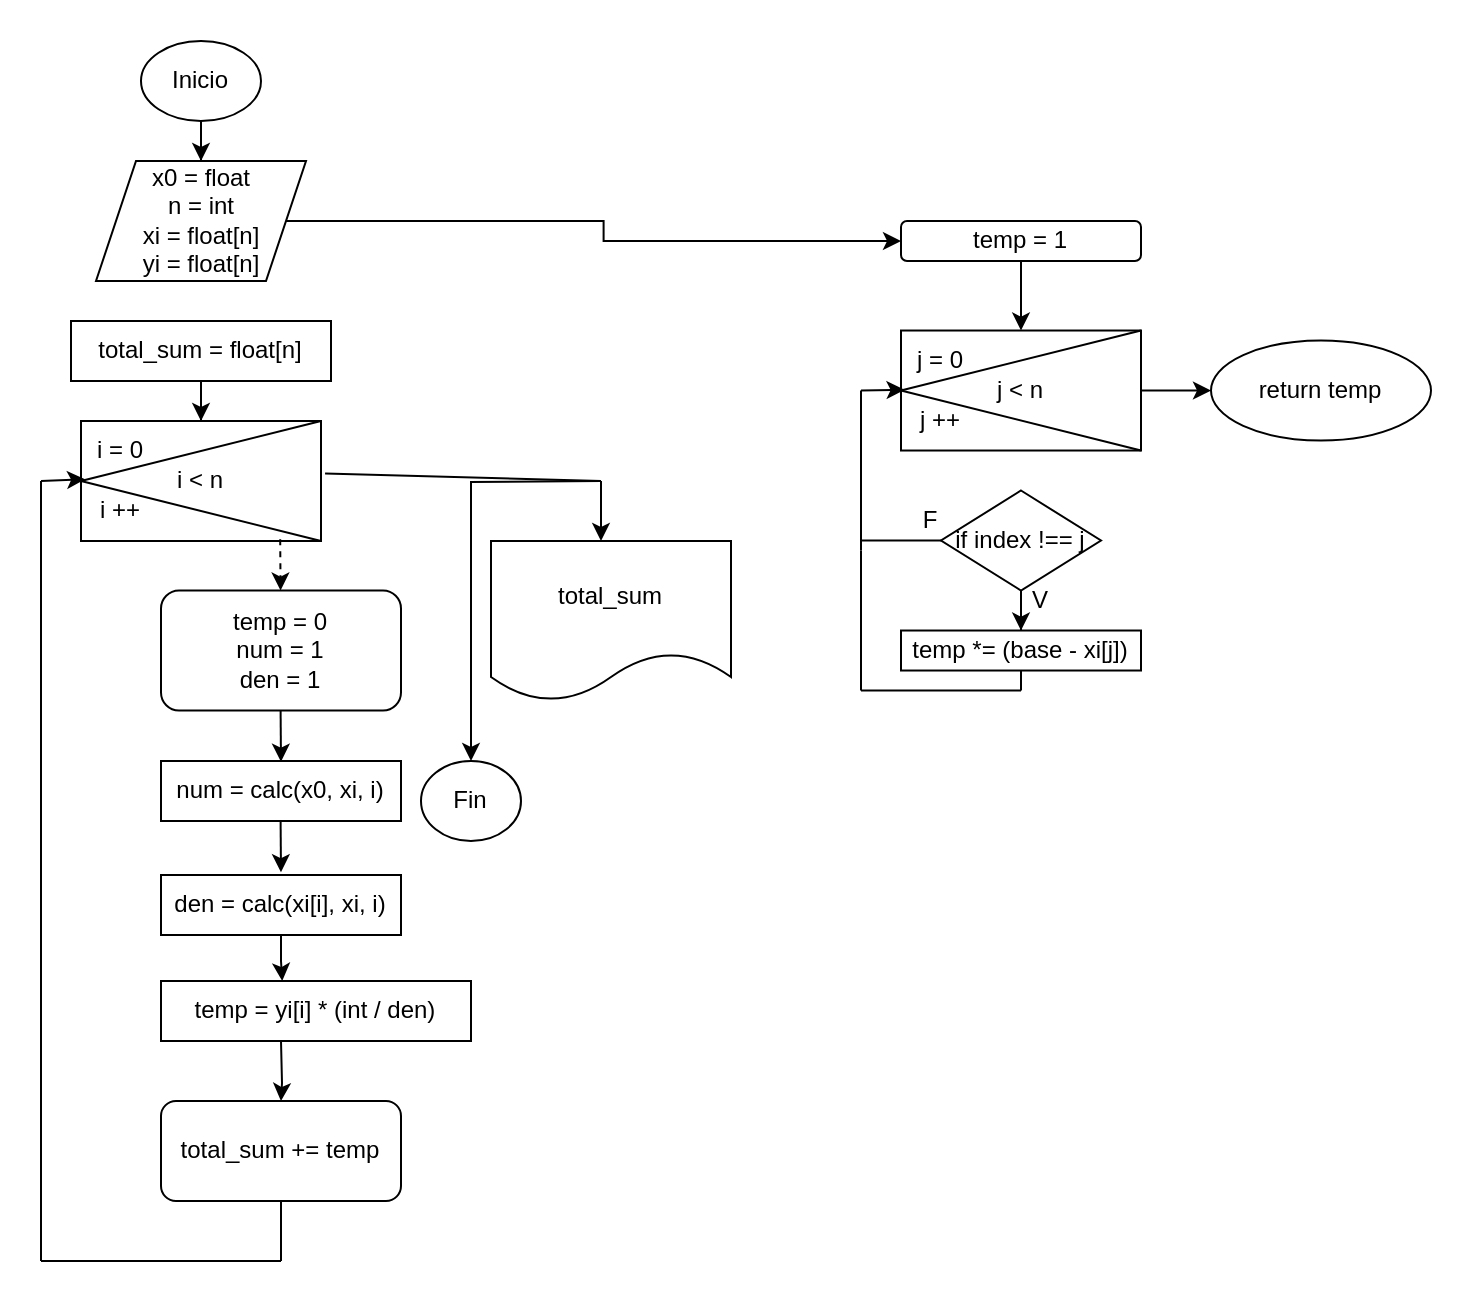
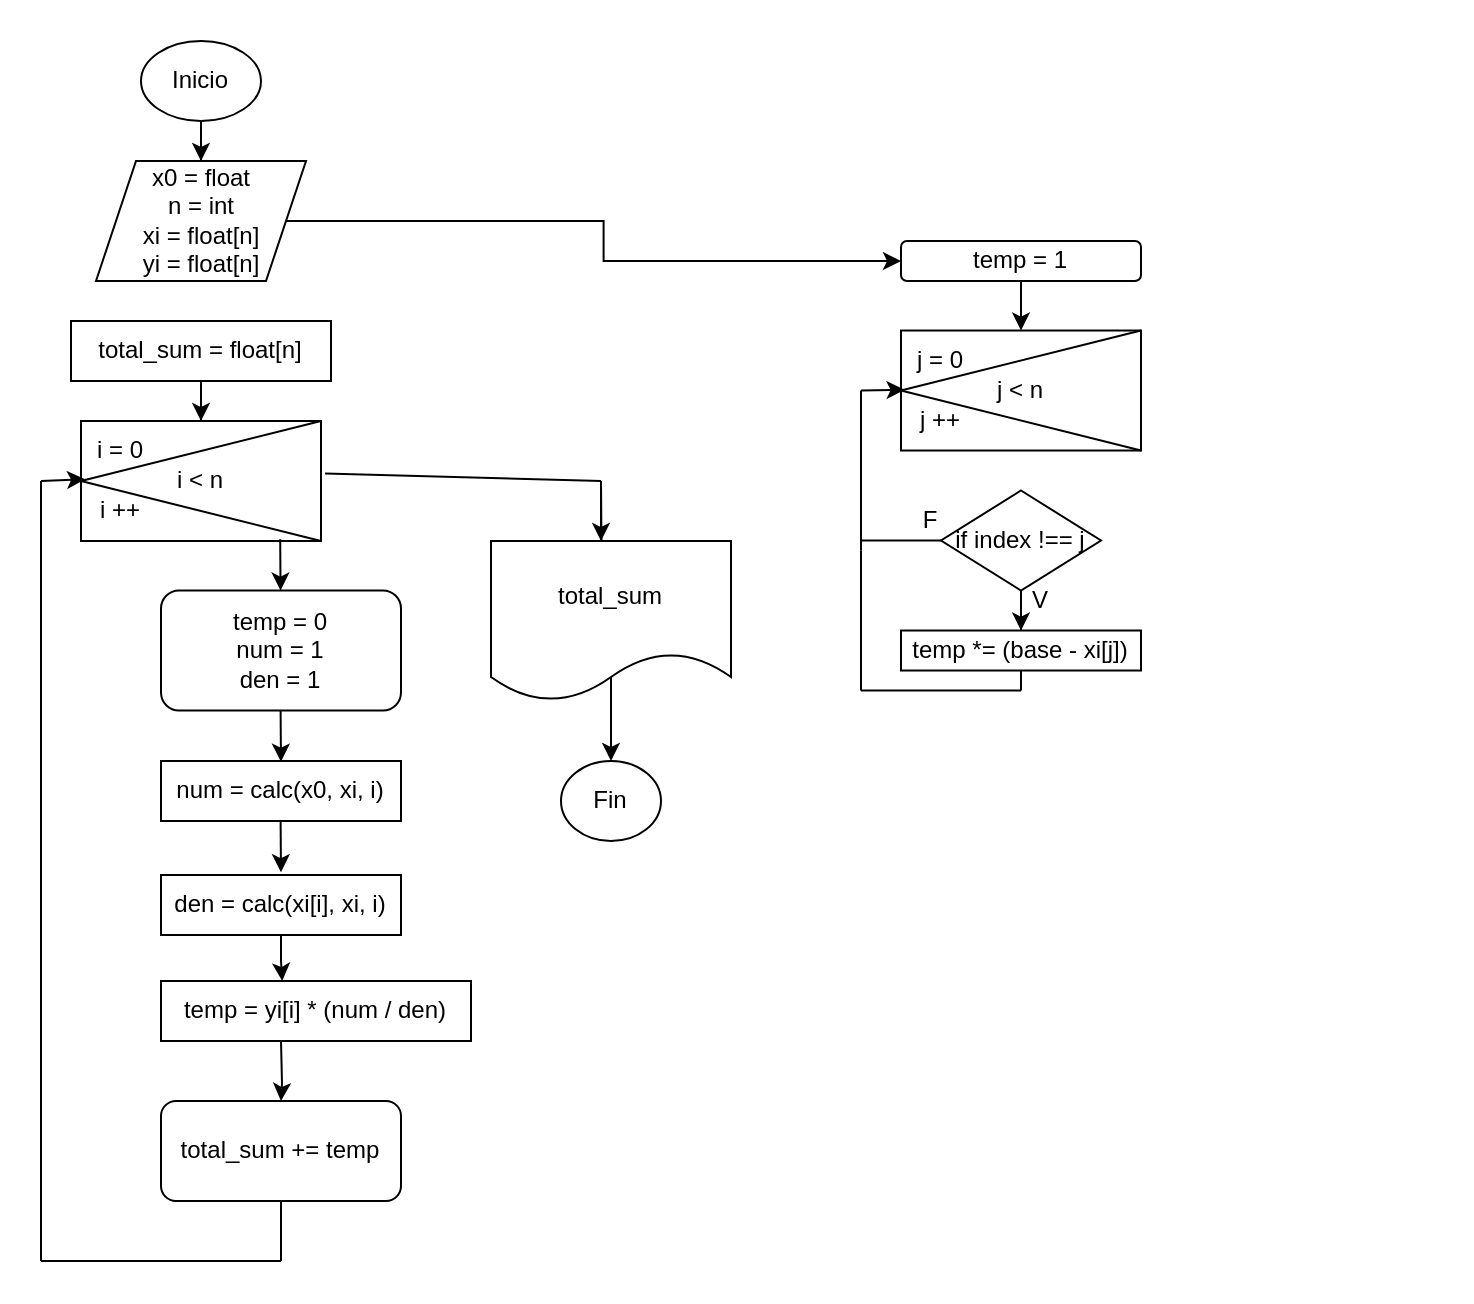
node "temp = 1": moved (1021, 241) -> (1021, 261)
edge "j < n" -> "return temp": removed
node "return temp": removed
edge "i < n" -> "temp = 0 num = 1 den = 1": style dashed -> solid
node "Fin": moved (471, 801) -> (611, 801)
node "temp = yi[i] * (int / den)": label "temp = yi[i] * (int / den)" -> "temp = yi[i] * (num / den)"
